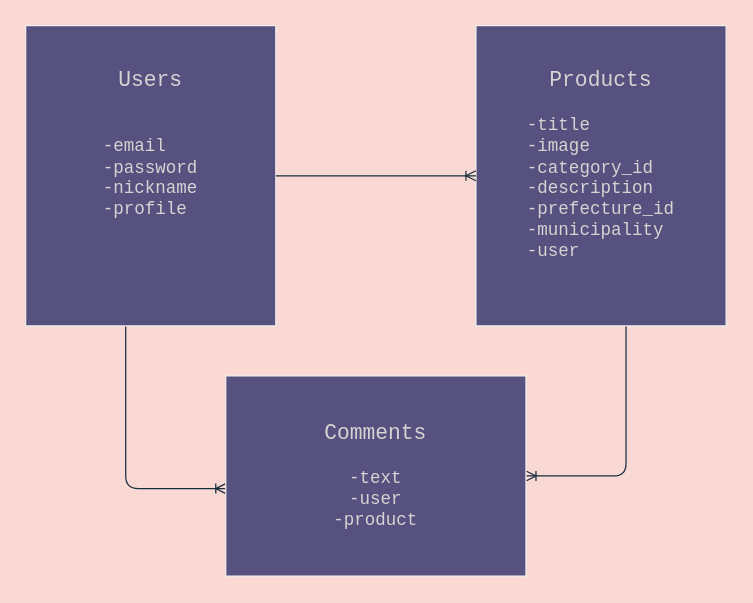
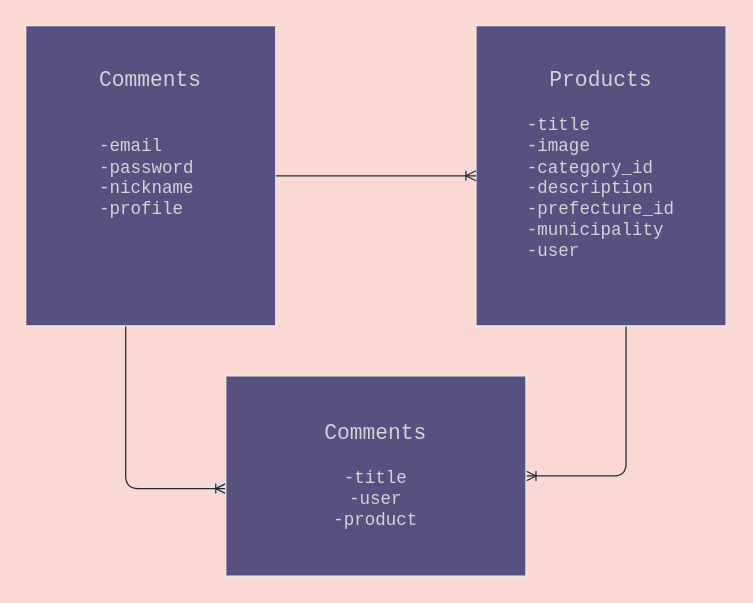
node "Users -email -password -nickname -profile": label "Users -email -password -nickname -profile" -> "Comments -email -password -nickname -profile"
node "Comments -text -user -product": label "Comments -text -user -product" -> "Comments -title -user -product"
